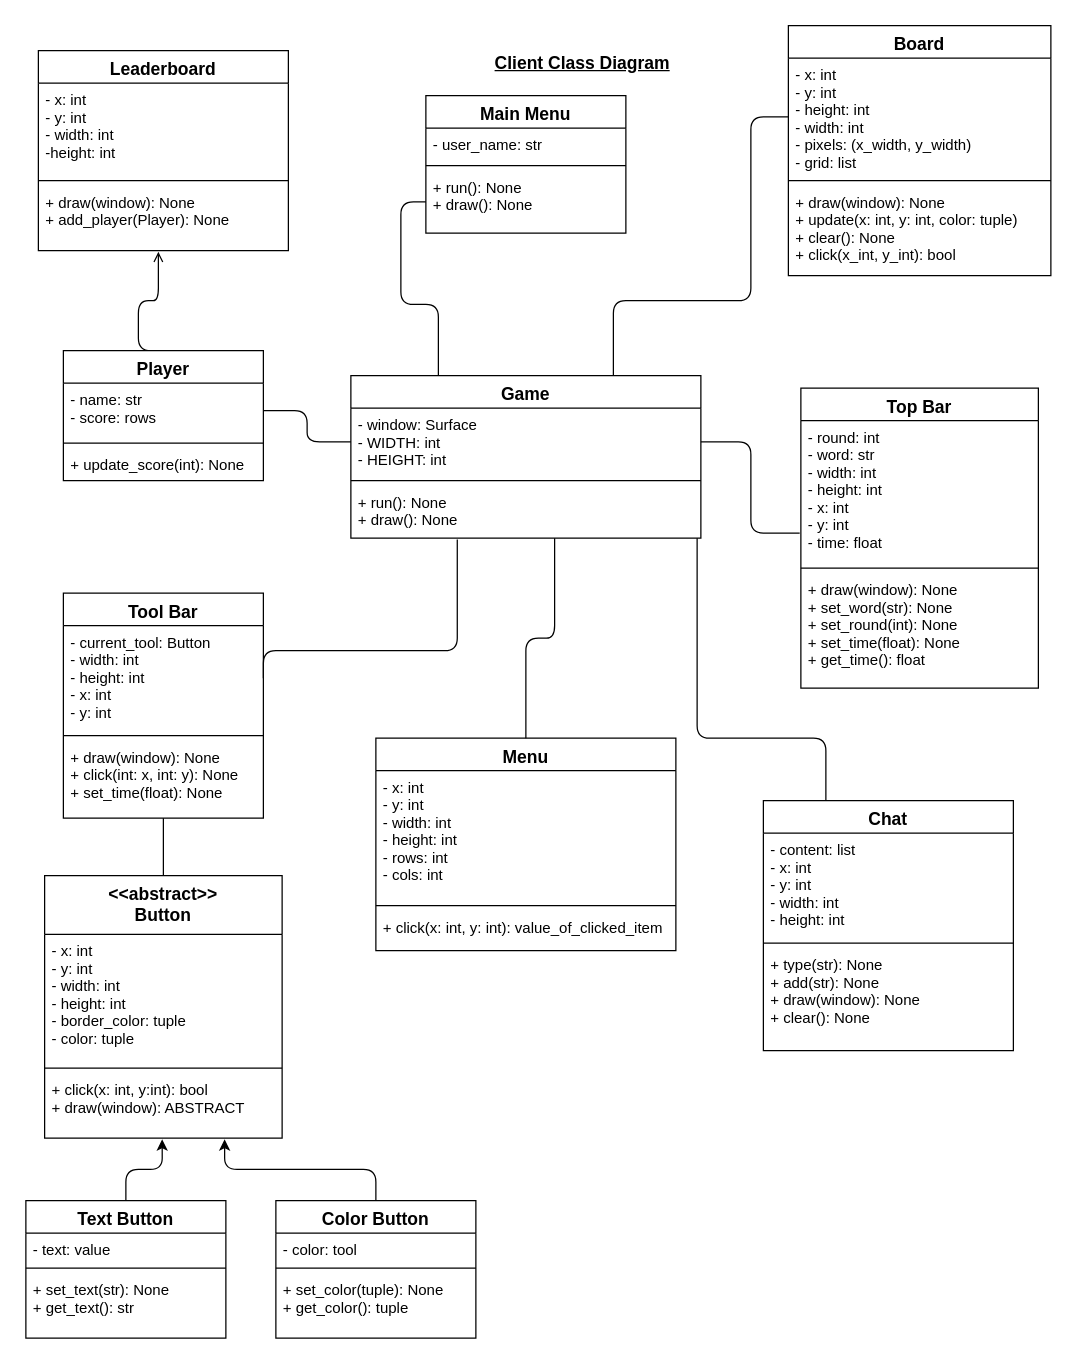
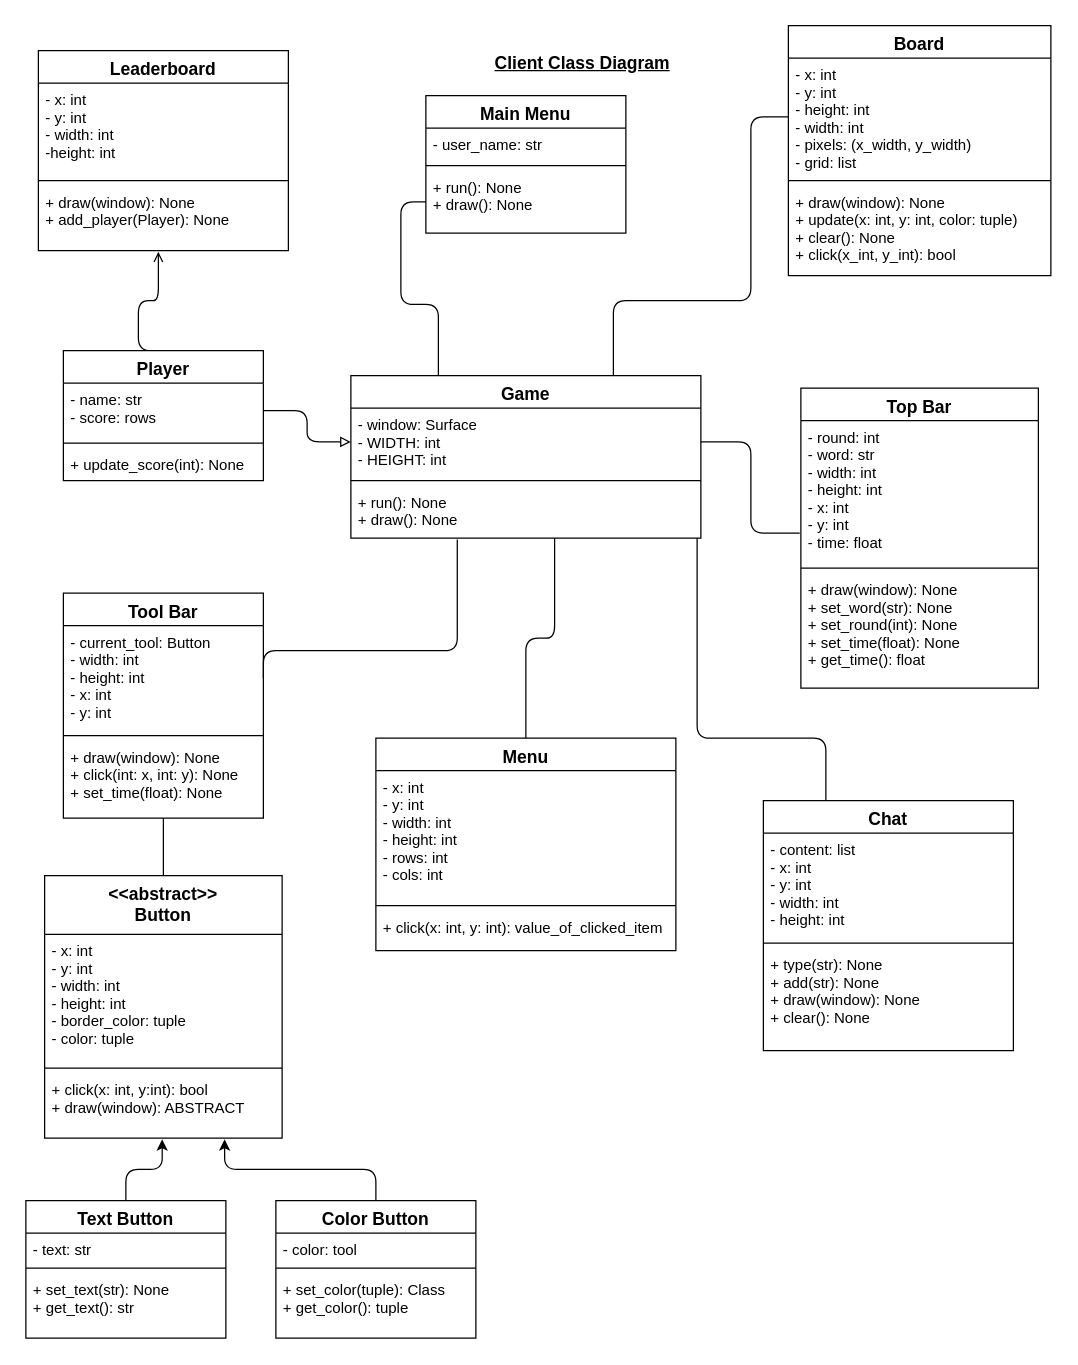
edge "- name: str - score: rows" -- "- window: Surface - WIDTH: int - HEIGHT: int": arrowhead none -> block
node "- text: value": label "- text: value" -> "- text: str"
node "+ set_color(tuple): None + get_color(): tuple": label "+ set_color(tuple): None + get_color(): tuple" -> "+ set_color(tuple): Class + get_color(): tuple"
